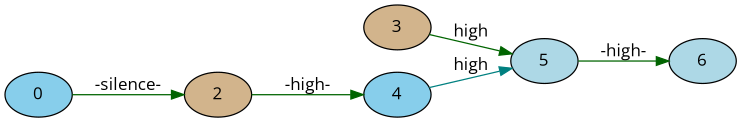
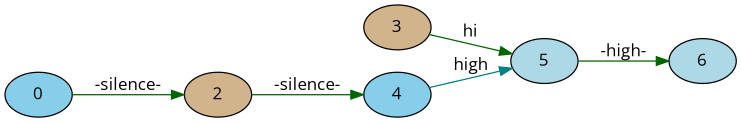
edge "3" -> "5": label "high" -> "hi"
edge "2" -> "4": label "-high-" -> "-silence-"
